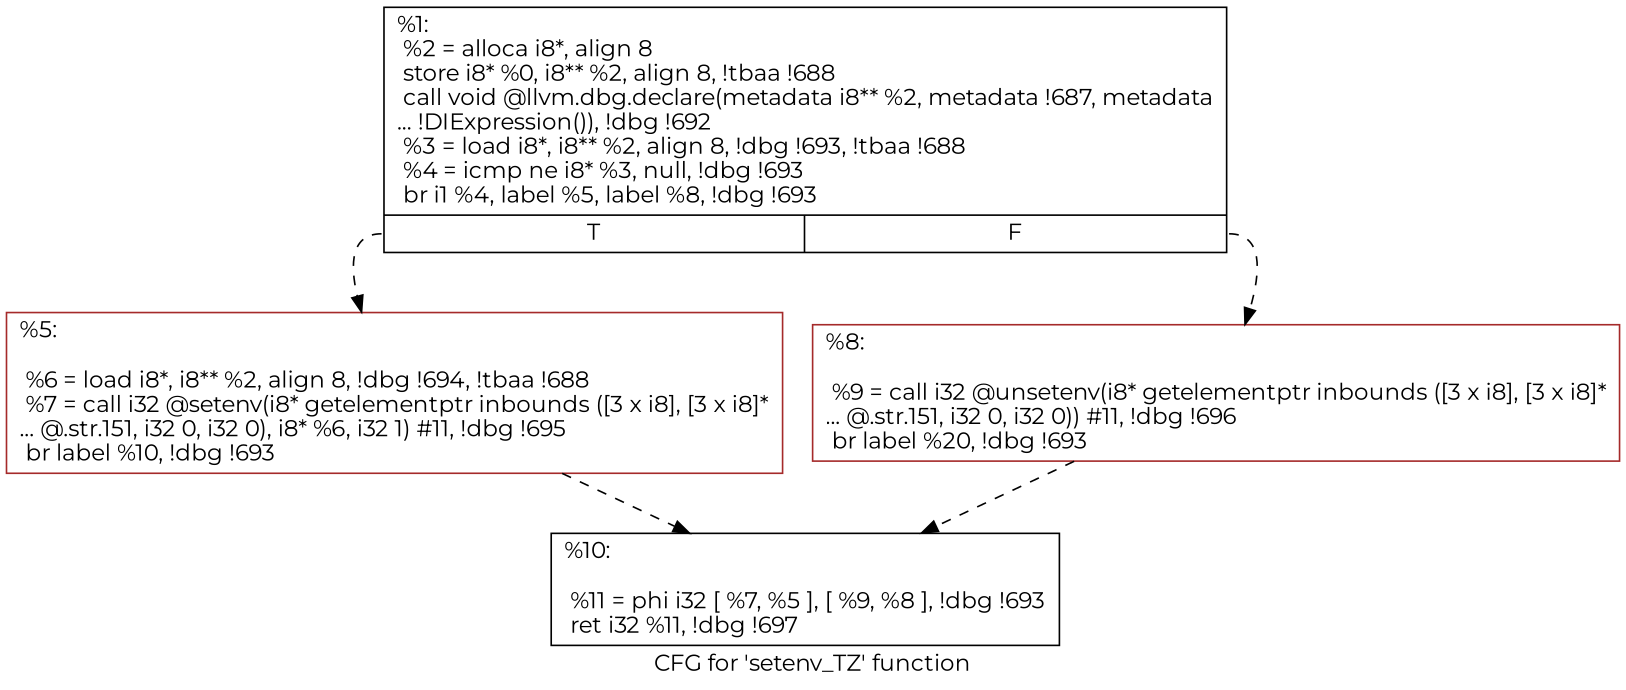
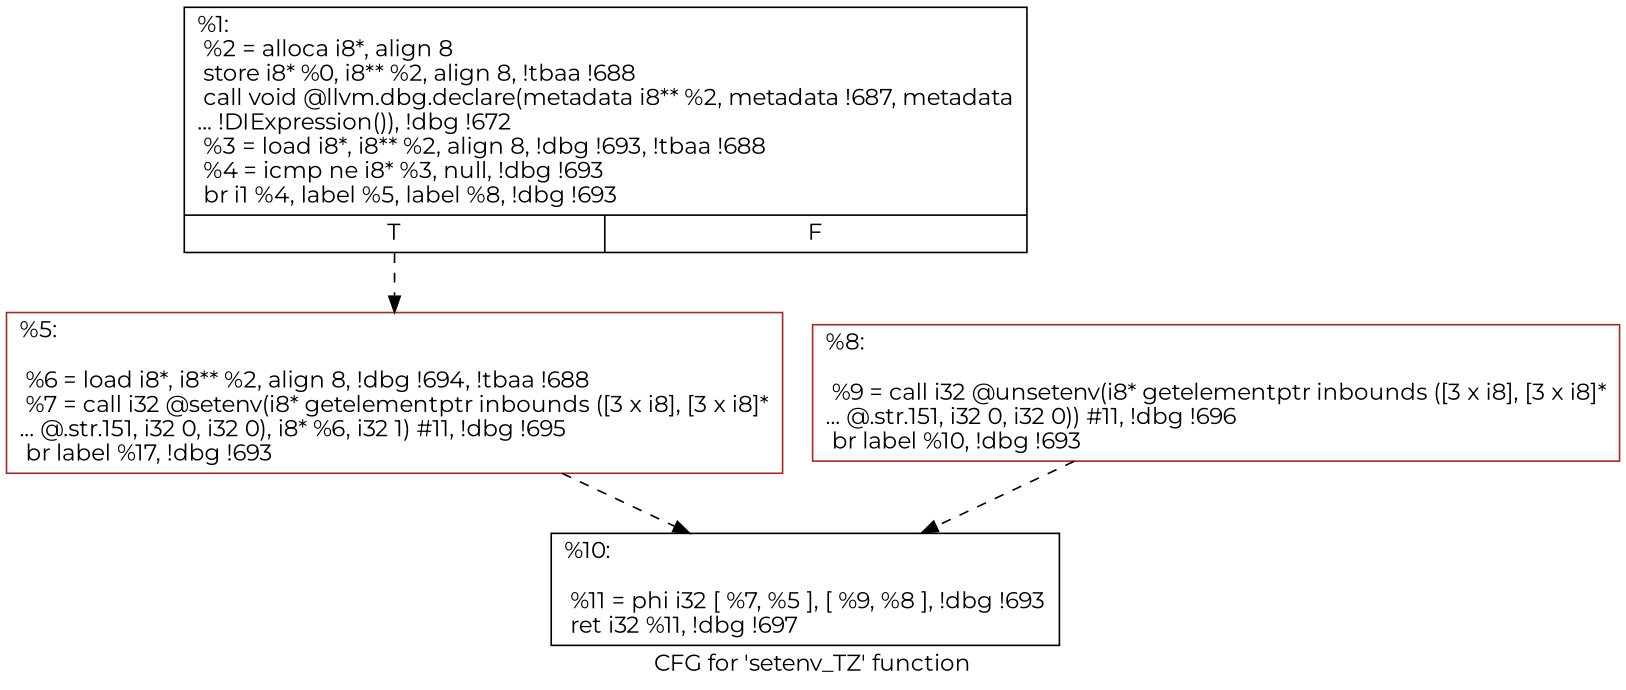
node "%1:": text "... !DIExpression()), !dbg !692" -> "... !DIExpression()), !dbg !672"
edge "%1:" -> "%8:": removed
node "%8:": text "br label %20, !dbg !693" -> "br label %10, !dbg !693"
node "%5:": text "br label %10, !dbg !693" -> "br label %17, !dbg !693"
